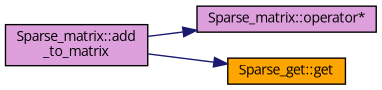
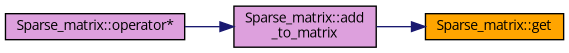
edge "Sparse_matrix::add _to_matrix" -> "Sparse_matrix::operator*": reversed
node "Sparse_get::get": label "Sparse_get::get" -> "Sparse_matrix::get"
